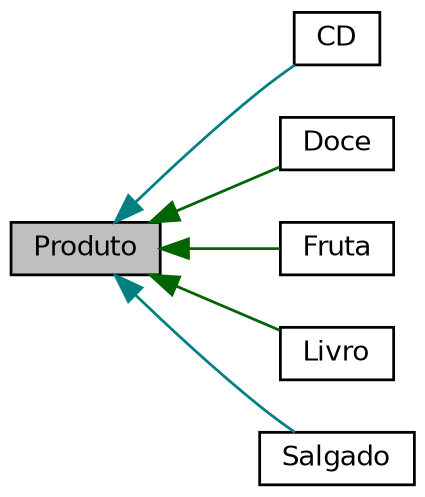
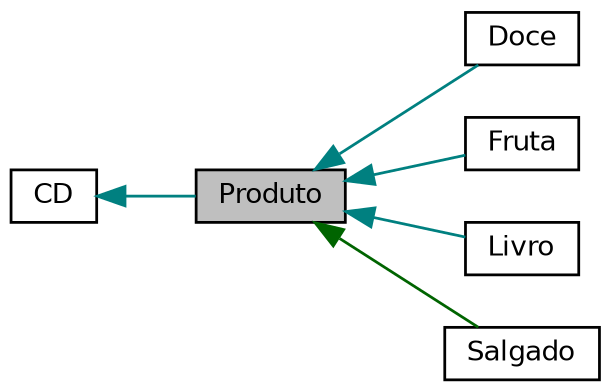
edge "CD" -> "Produto": reversed
edge "Doce" -> "Produto": color darkgreen -> teal
edge "Fruta" -> "Produto": color darkgreen -> teal
edge "Livro" -> "Produto": color darkgreen -> teal
edge "Salgado" -> "Produto": color teal -> darkgreen
